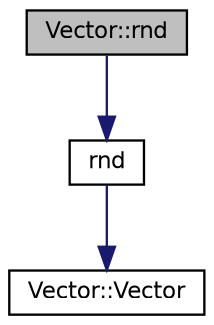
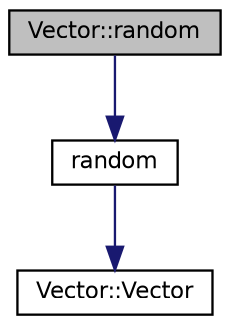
node "Vector::rnd": label "Vector::rnd" -> "Vector::random"
node "rnd": label "rnd" -> "random"
